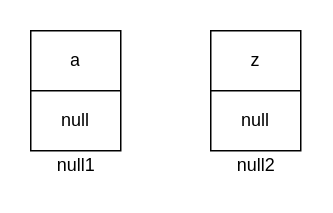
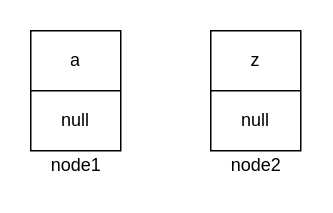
node "null1": label "null1" -> "node1"
node "null2": label "null2" -> "node2"
